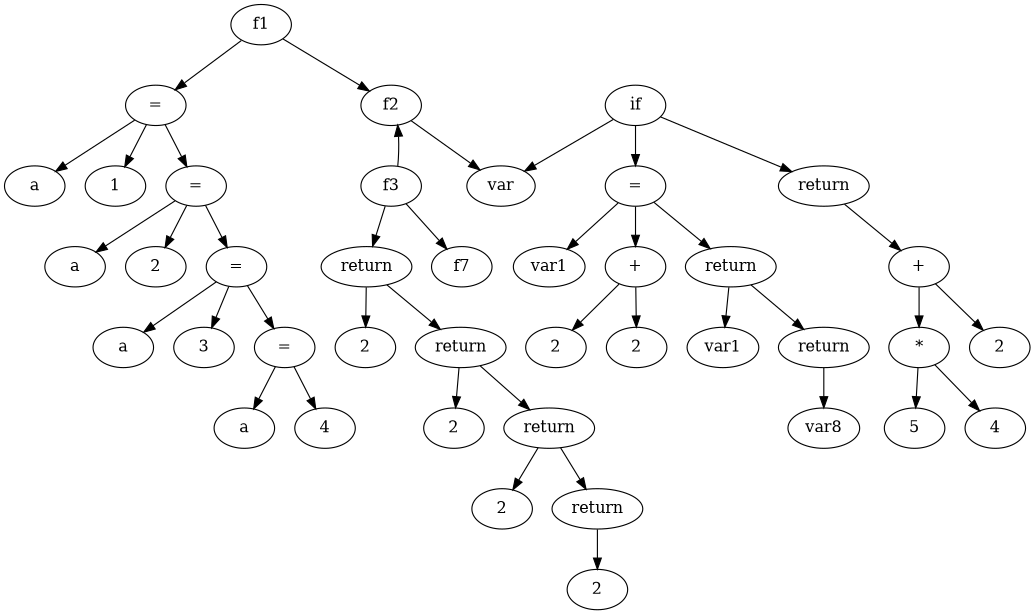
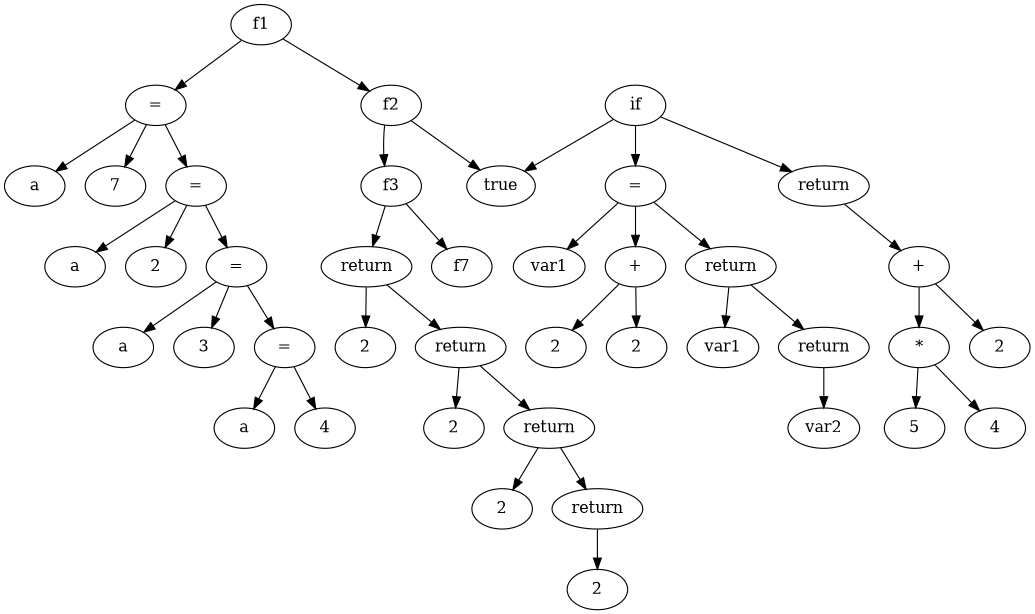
edge "f3" -> "f2": reversed
node "1": label "1" -> "7"
node "var": label "var" -> "true"
node "var8": label "var8" -> "var2"
